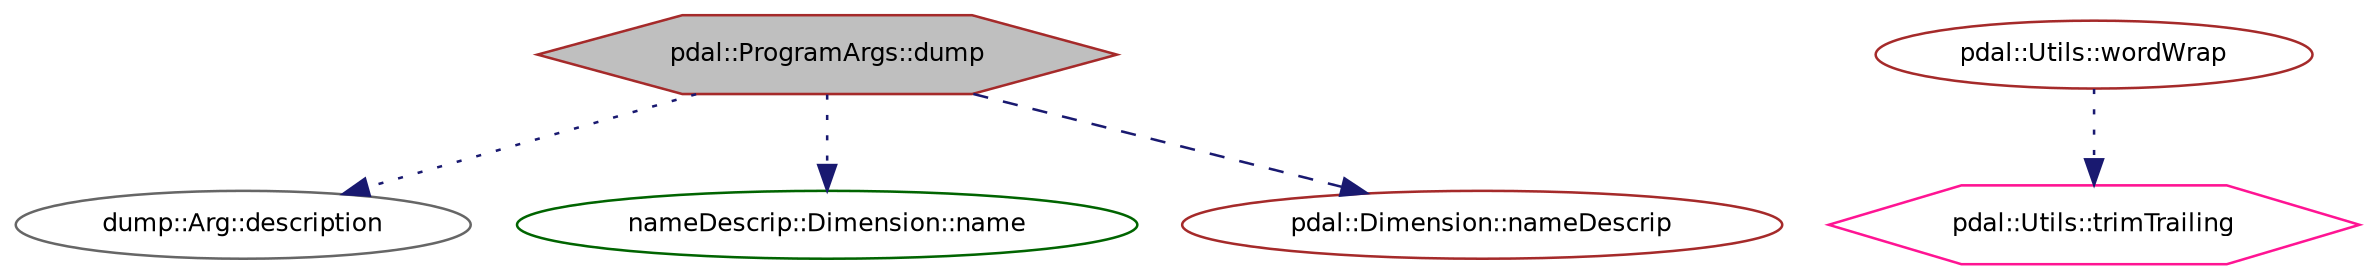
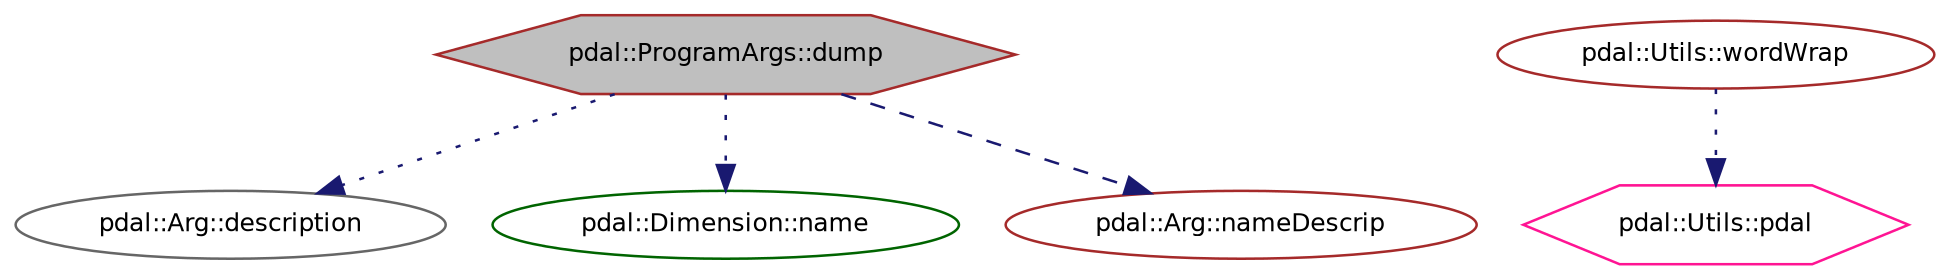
node "dump::Arg::description": label "dump::Arg::description" -> "pdal::Arg::description"
node "nameDescrip::Dimension::name": label "nameDescrip::Dimension::name" -> "pdal::Dimension::name"
node "pdal::Dimension::nameDescrip": label "pdal::Dimension::nameDescrip" -> "pdal::Arg::nameDescrip"
node "pdal::Utils::trimTrailing": label "pdal::Utils::trimTrailing" -> "pdal::Utils::pdal"
